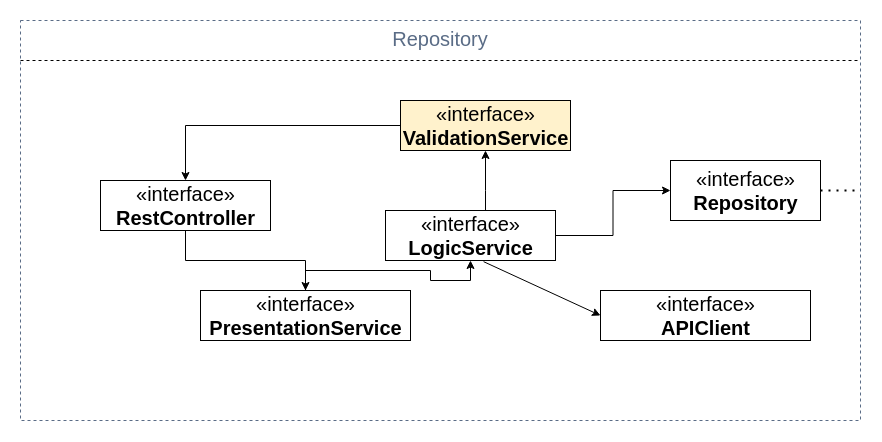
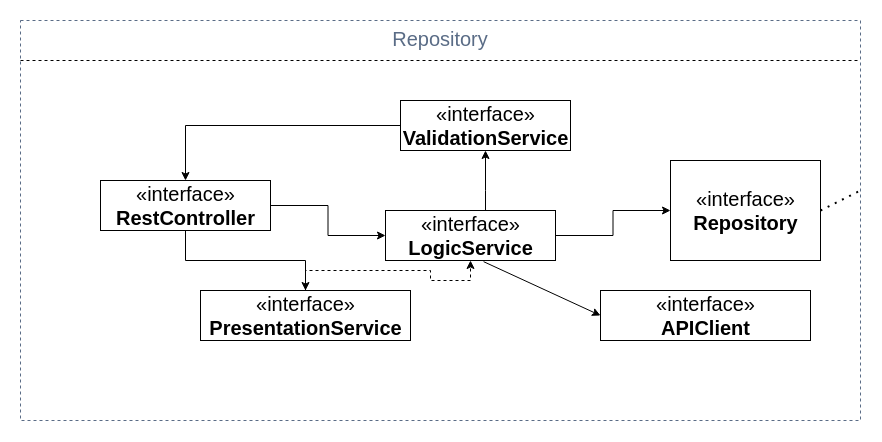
node "«interface» ValidationService": fillcolor #fff2cc -> #ffffff
node "«interface» Repository": size 150x60 -> 150x100
edge "«interface» RestController" -> "«interface» LogicService": added
edge "«interface» PresentationService" -> "«interface» LogicService": style solid -> dashed
